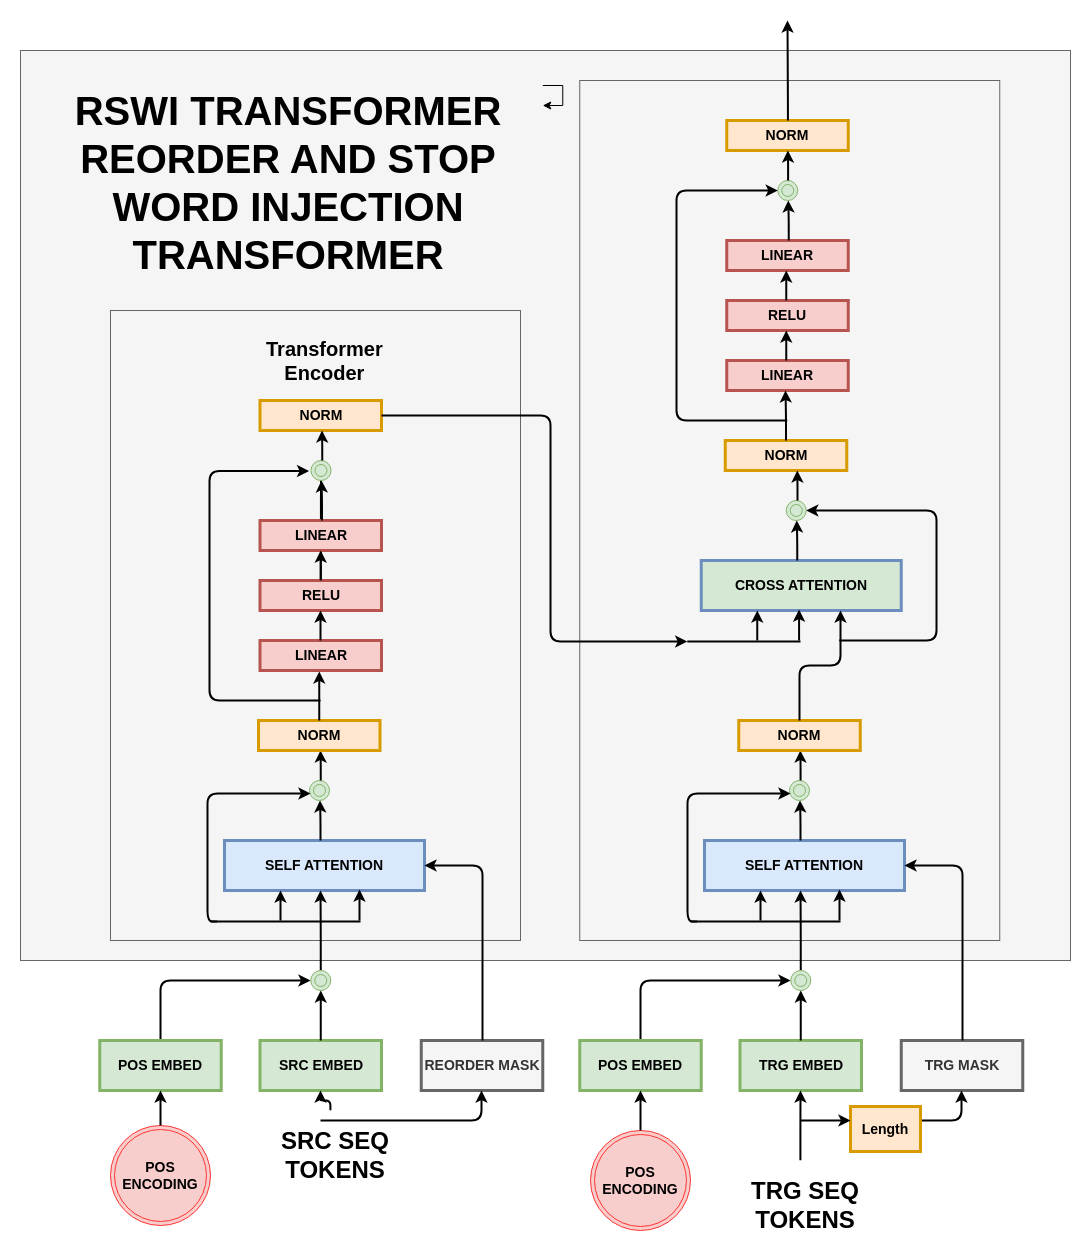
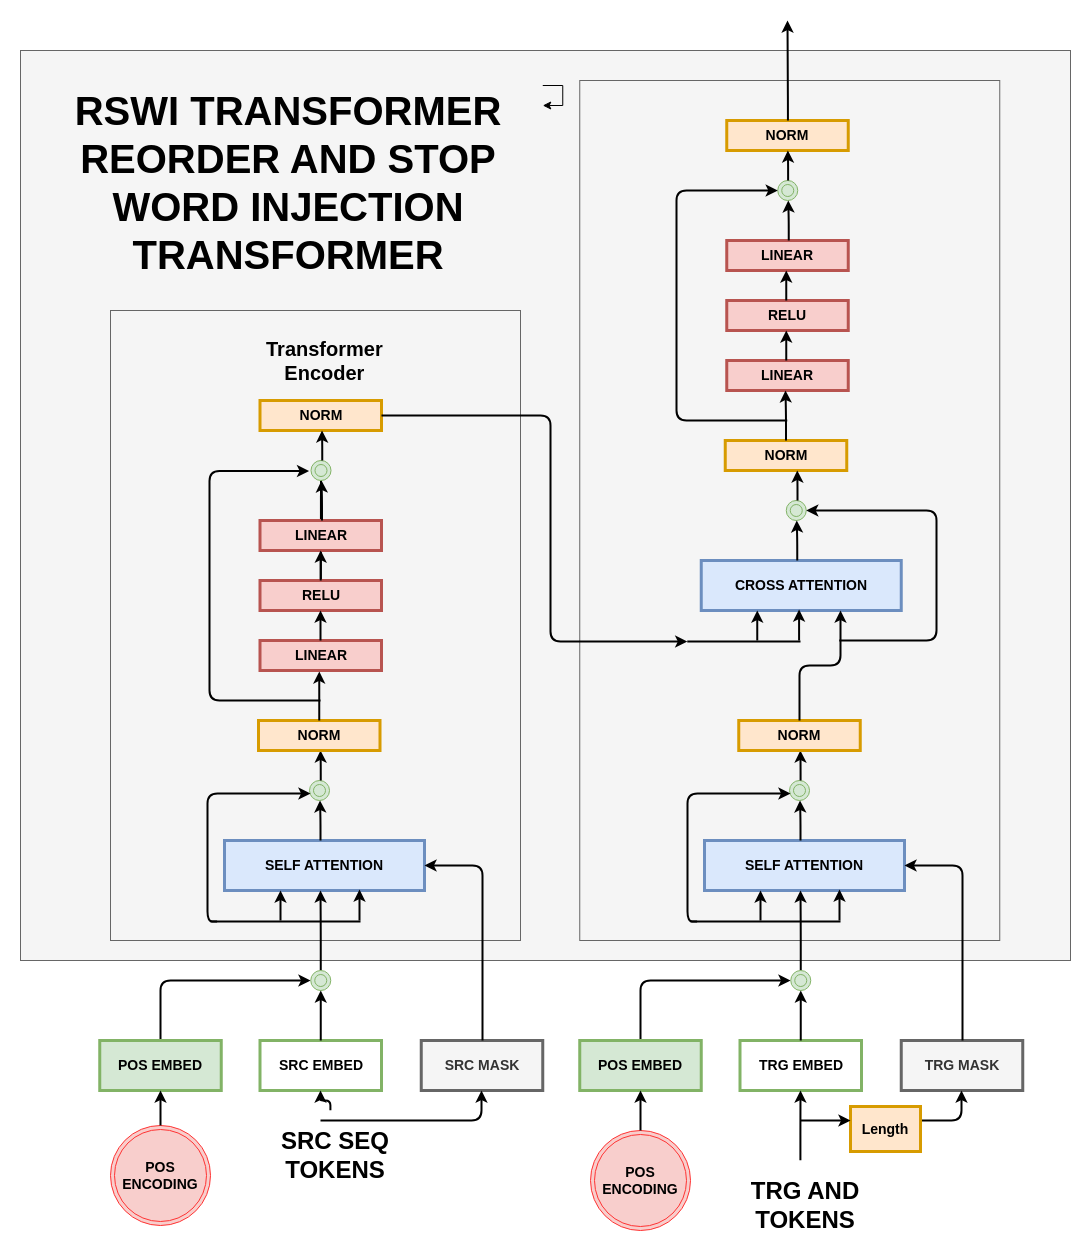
node "CROSS ATTENTION": fillcolor #d5e8d4 -> #dae8fc
node "SRC EMBED": fillcolor #d5e8d4 -> #ffffff
node "REORDER MASK": label "REORDER MASK" -> "SRC MASK"
node "TRG EMBED": fillcolor #d5e8d4 -> #ffffff
node "TRG SEQ TOKENS": label "TRG SEQ TOKENS" -> "TRG AND TOKENS"
